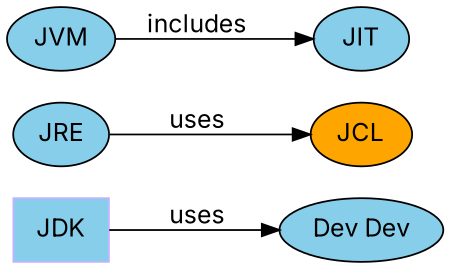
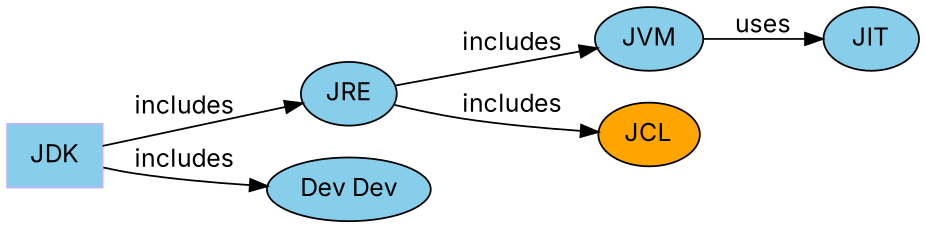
edge "JVM" -> "JIT": label "includes" -> "uses"
edge "JRE" -> "JVM": added, label "includes"
edge "JRE" -> "JCL": label "uses" -> "includes"
edge "JDK" -> "JRE": added, label "includes"
edge "JDK" -> "Dev Dev": label "uses" -> "includes"
